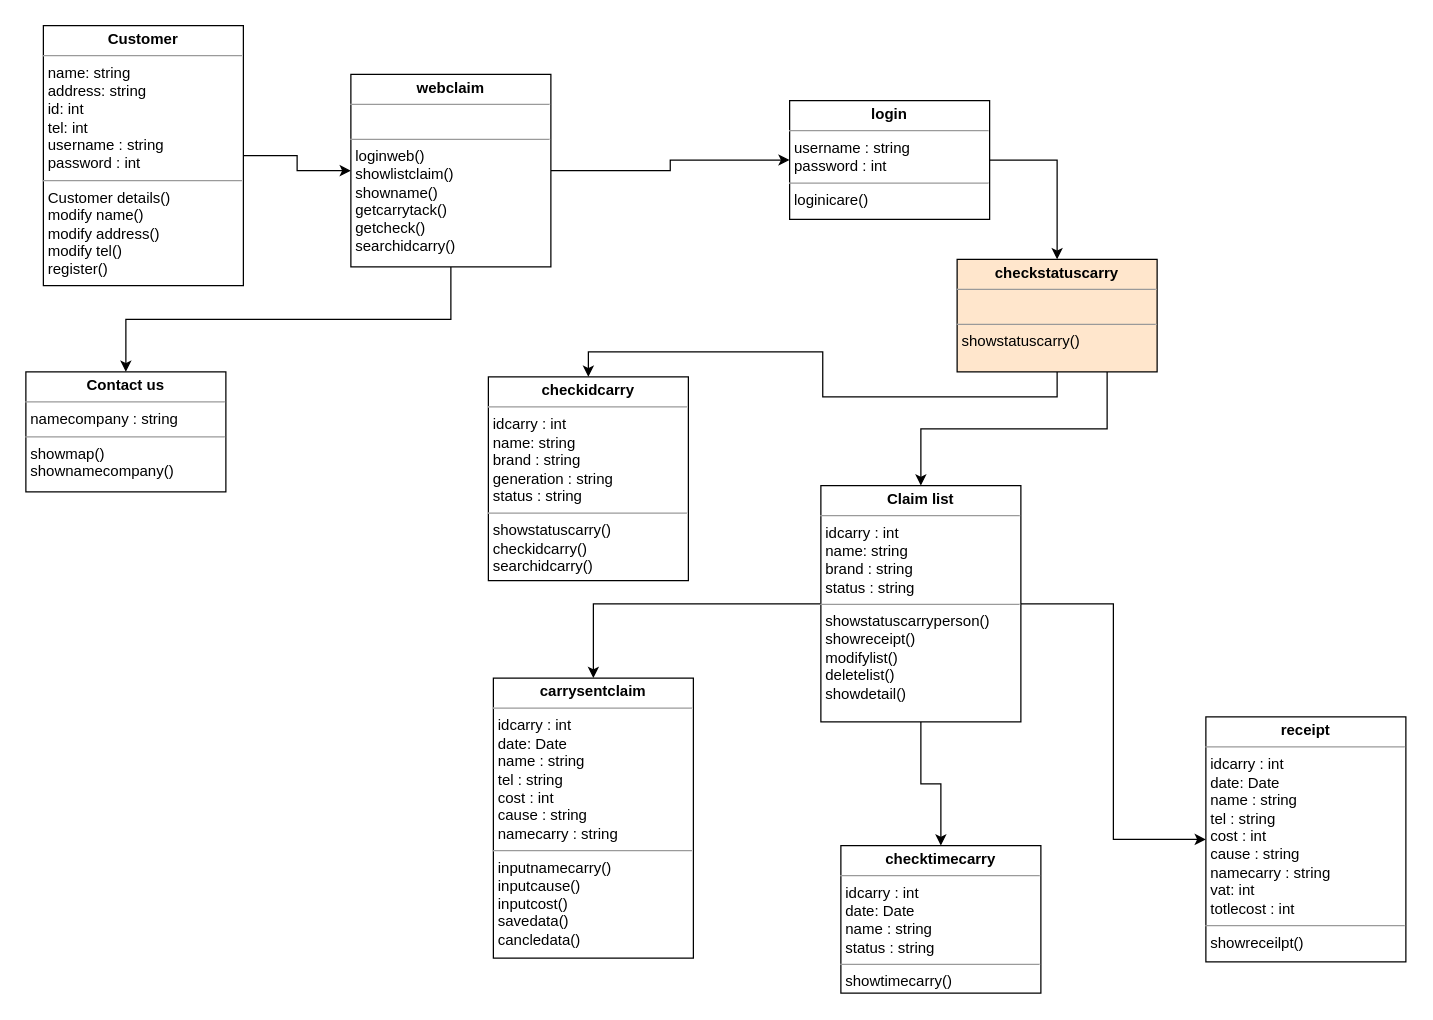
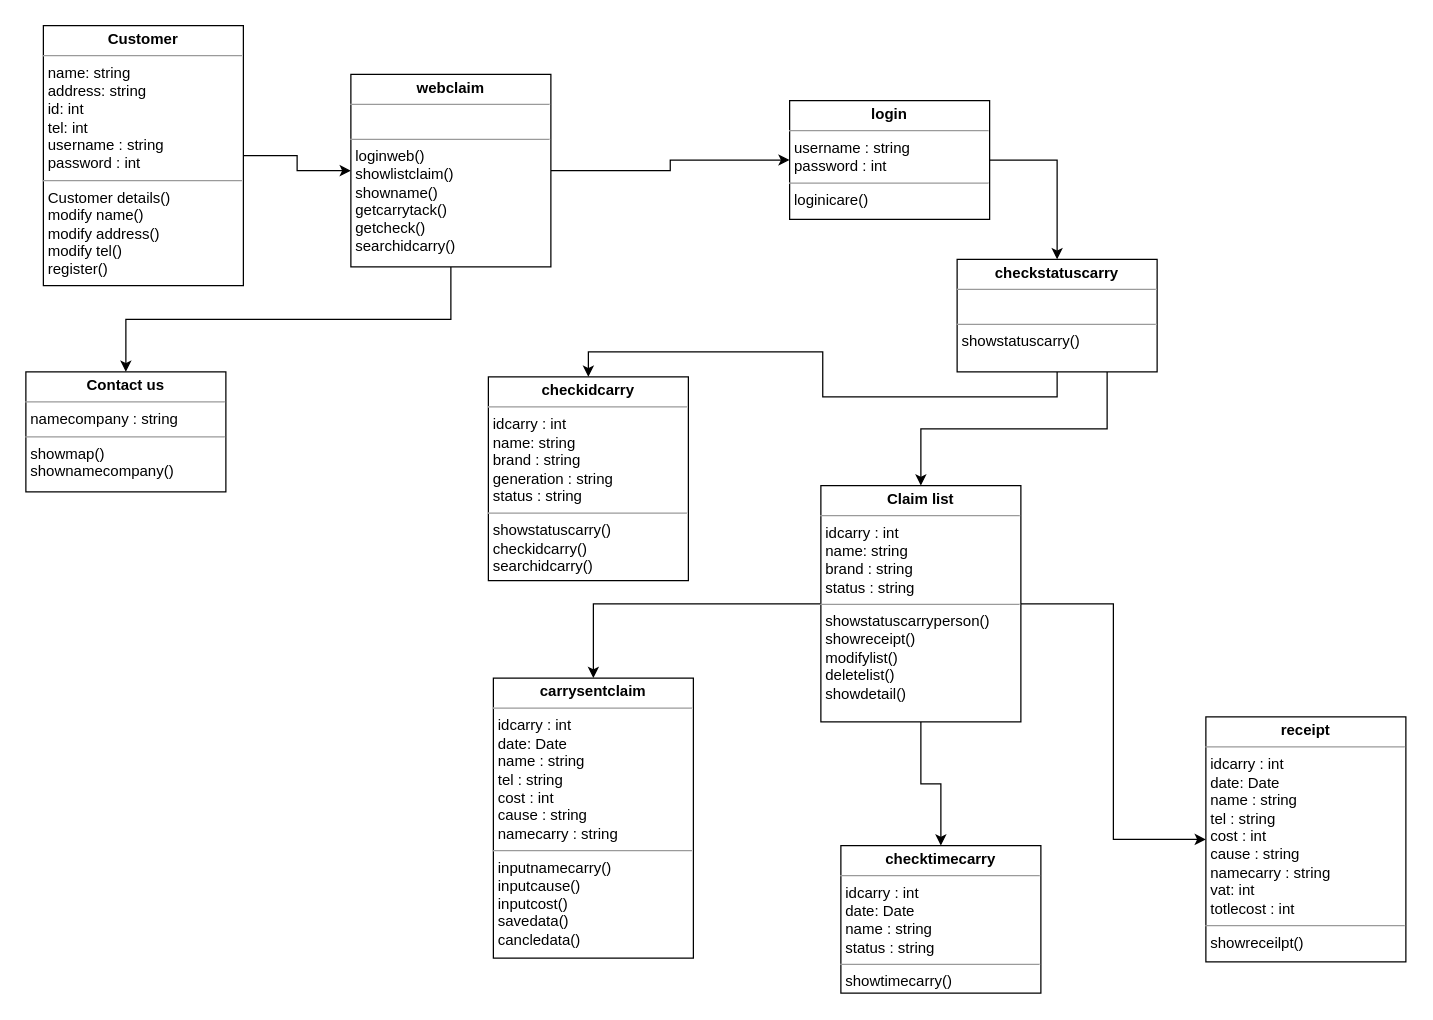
node "checkstatuscarry showstatuscarry()": fillcolor #ffe6cc -> #ffffff
